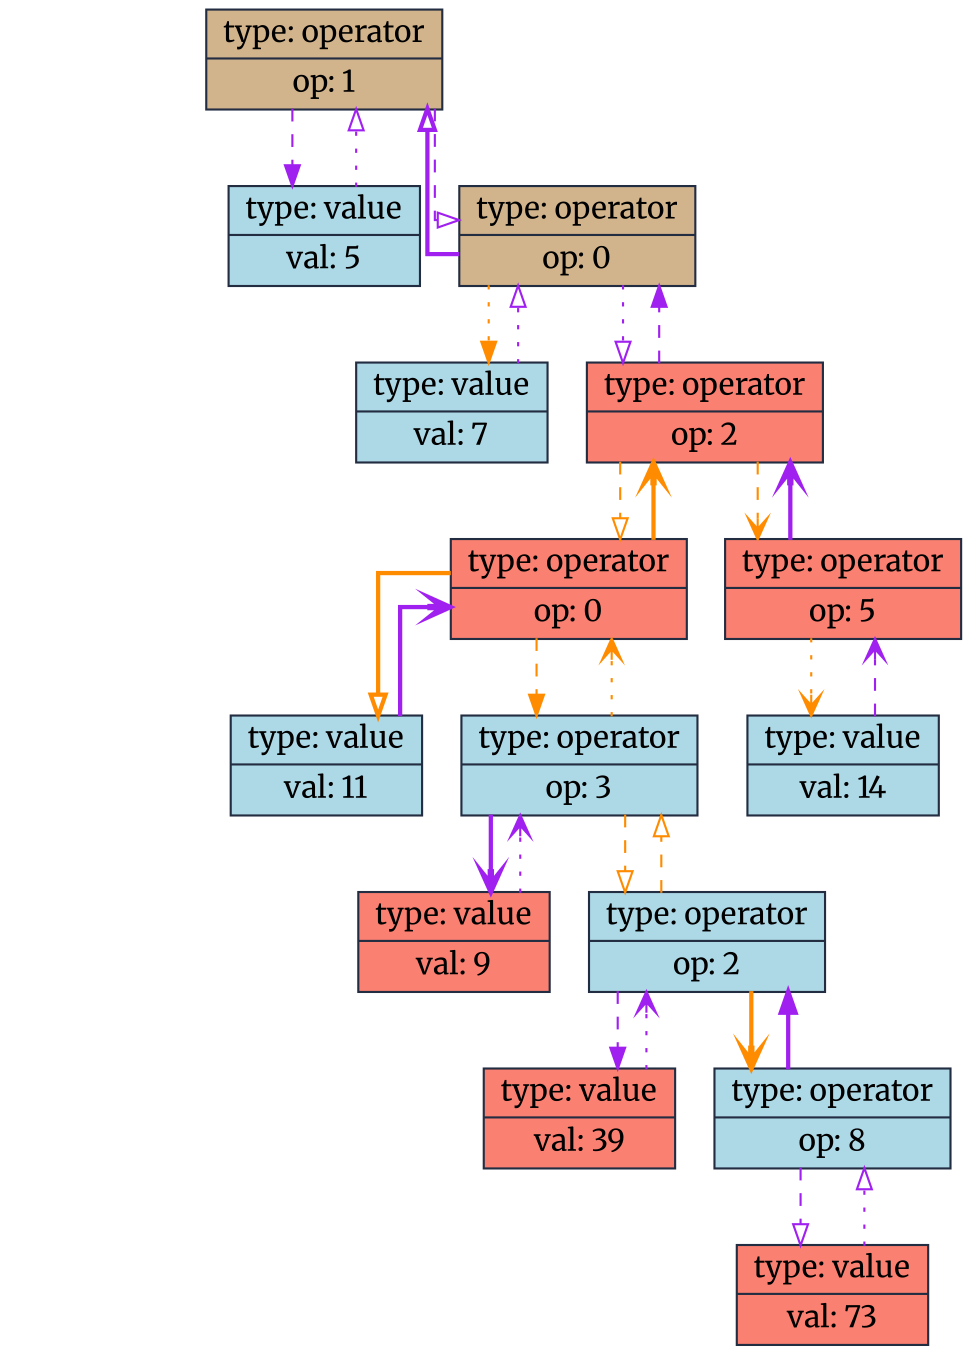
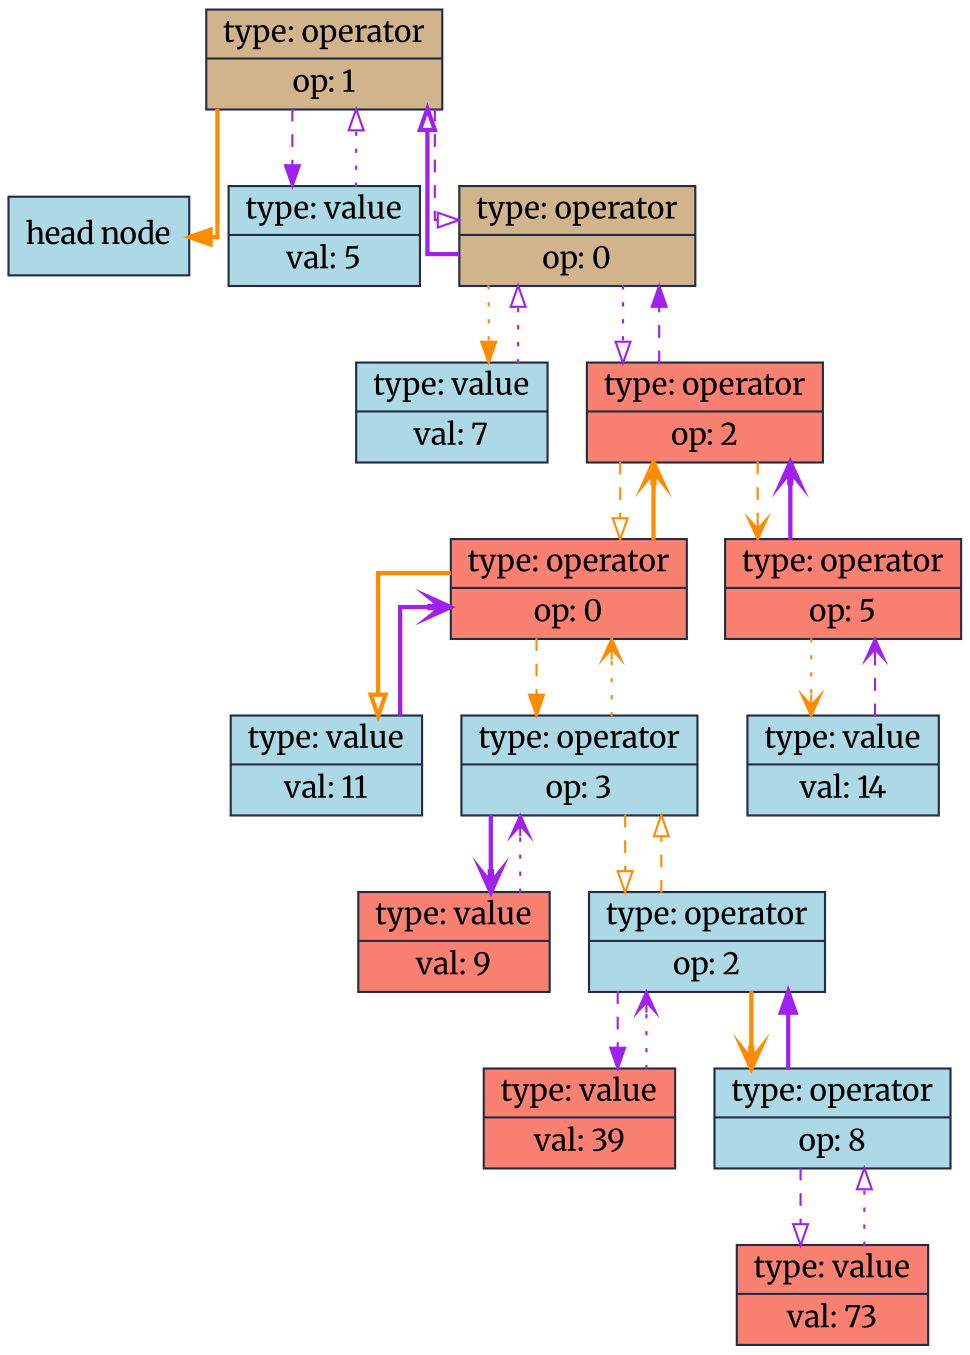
node "head node": added
